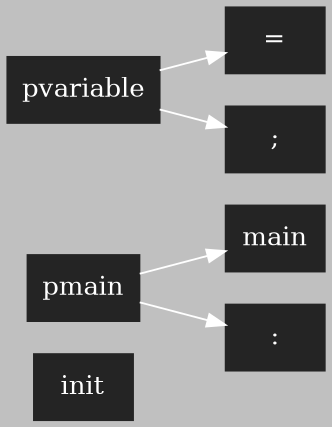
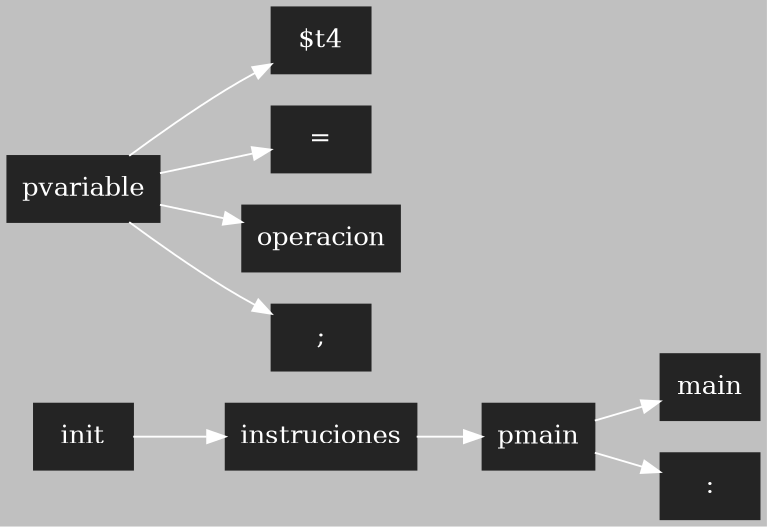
node "$t4": added
node "operacion": added
node "instruciones": added
